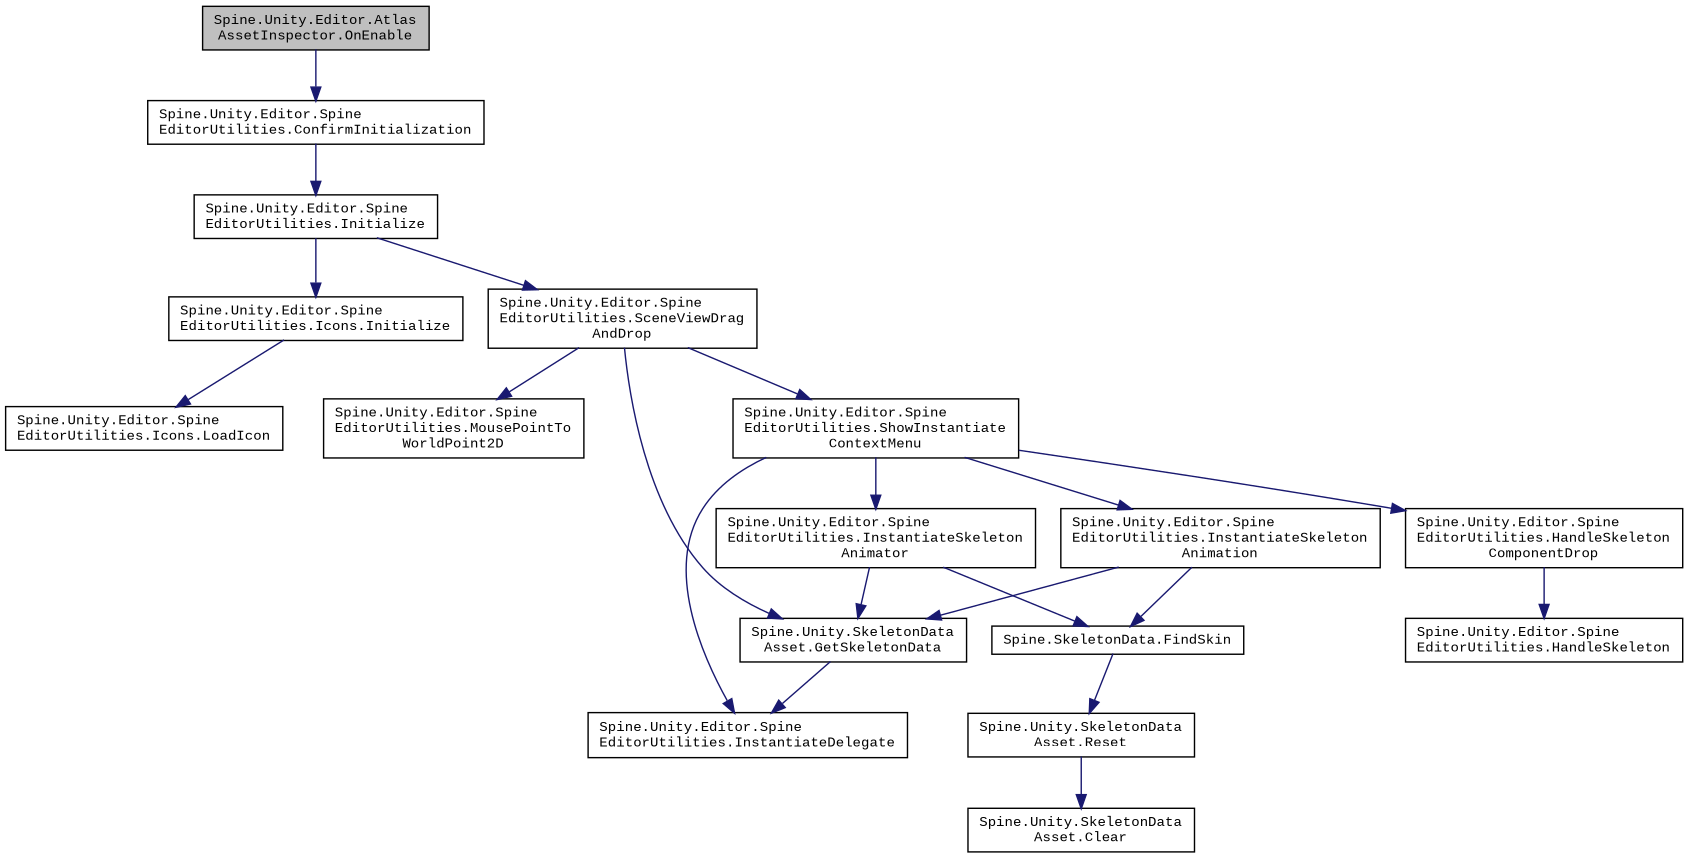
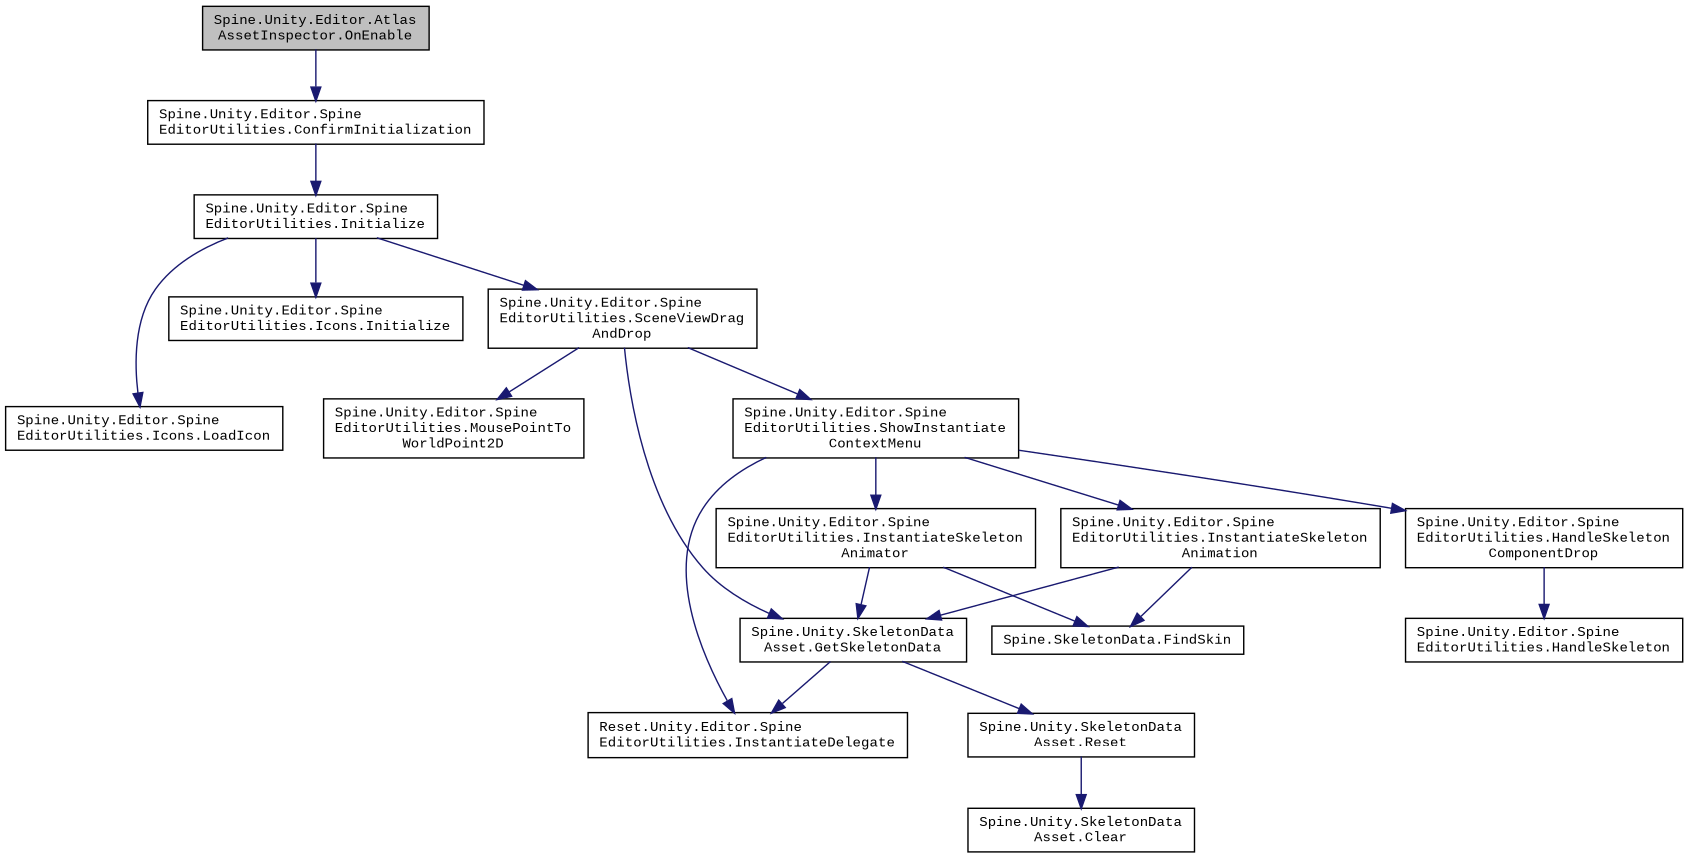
edge "Spine.Unity.Editor.Spine EditorUtilities.Icons.Initialize" -> "Spine.Unity.Editor.Spine EditorUtilities.Icons.LoadIcon": now "Spine.Unity.Editor.Spine EditorUtilities.Initialize" -> "Spine.Unity.Editor.Spine EditorUtilities.Icons.LoadIcon"
edge "Spine.SkeletonData.FindSkin" -> "Spine.Unity.SkeletonData Asset.Reset": now "Spine.Unity.SkeletonData Asset.GetSkeletonData" -> "Spine.Unity.SkeletonData Asset.Reset"
node "Spine.Unity.Editor.Spine EditorUtilities.InstantiateDelegate": label "Spine.Unity.Editor.Spine EditorUtilities.InstantiateDelegate" -> "Reset.Unity.Editor.Spine EditorUtilities.InstantiateDelegate"
